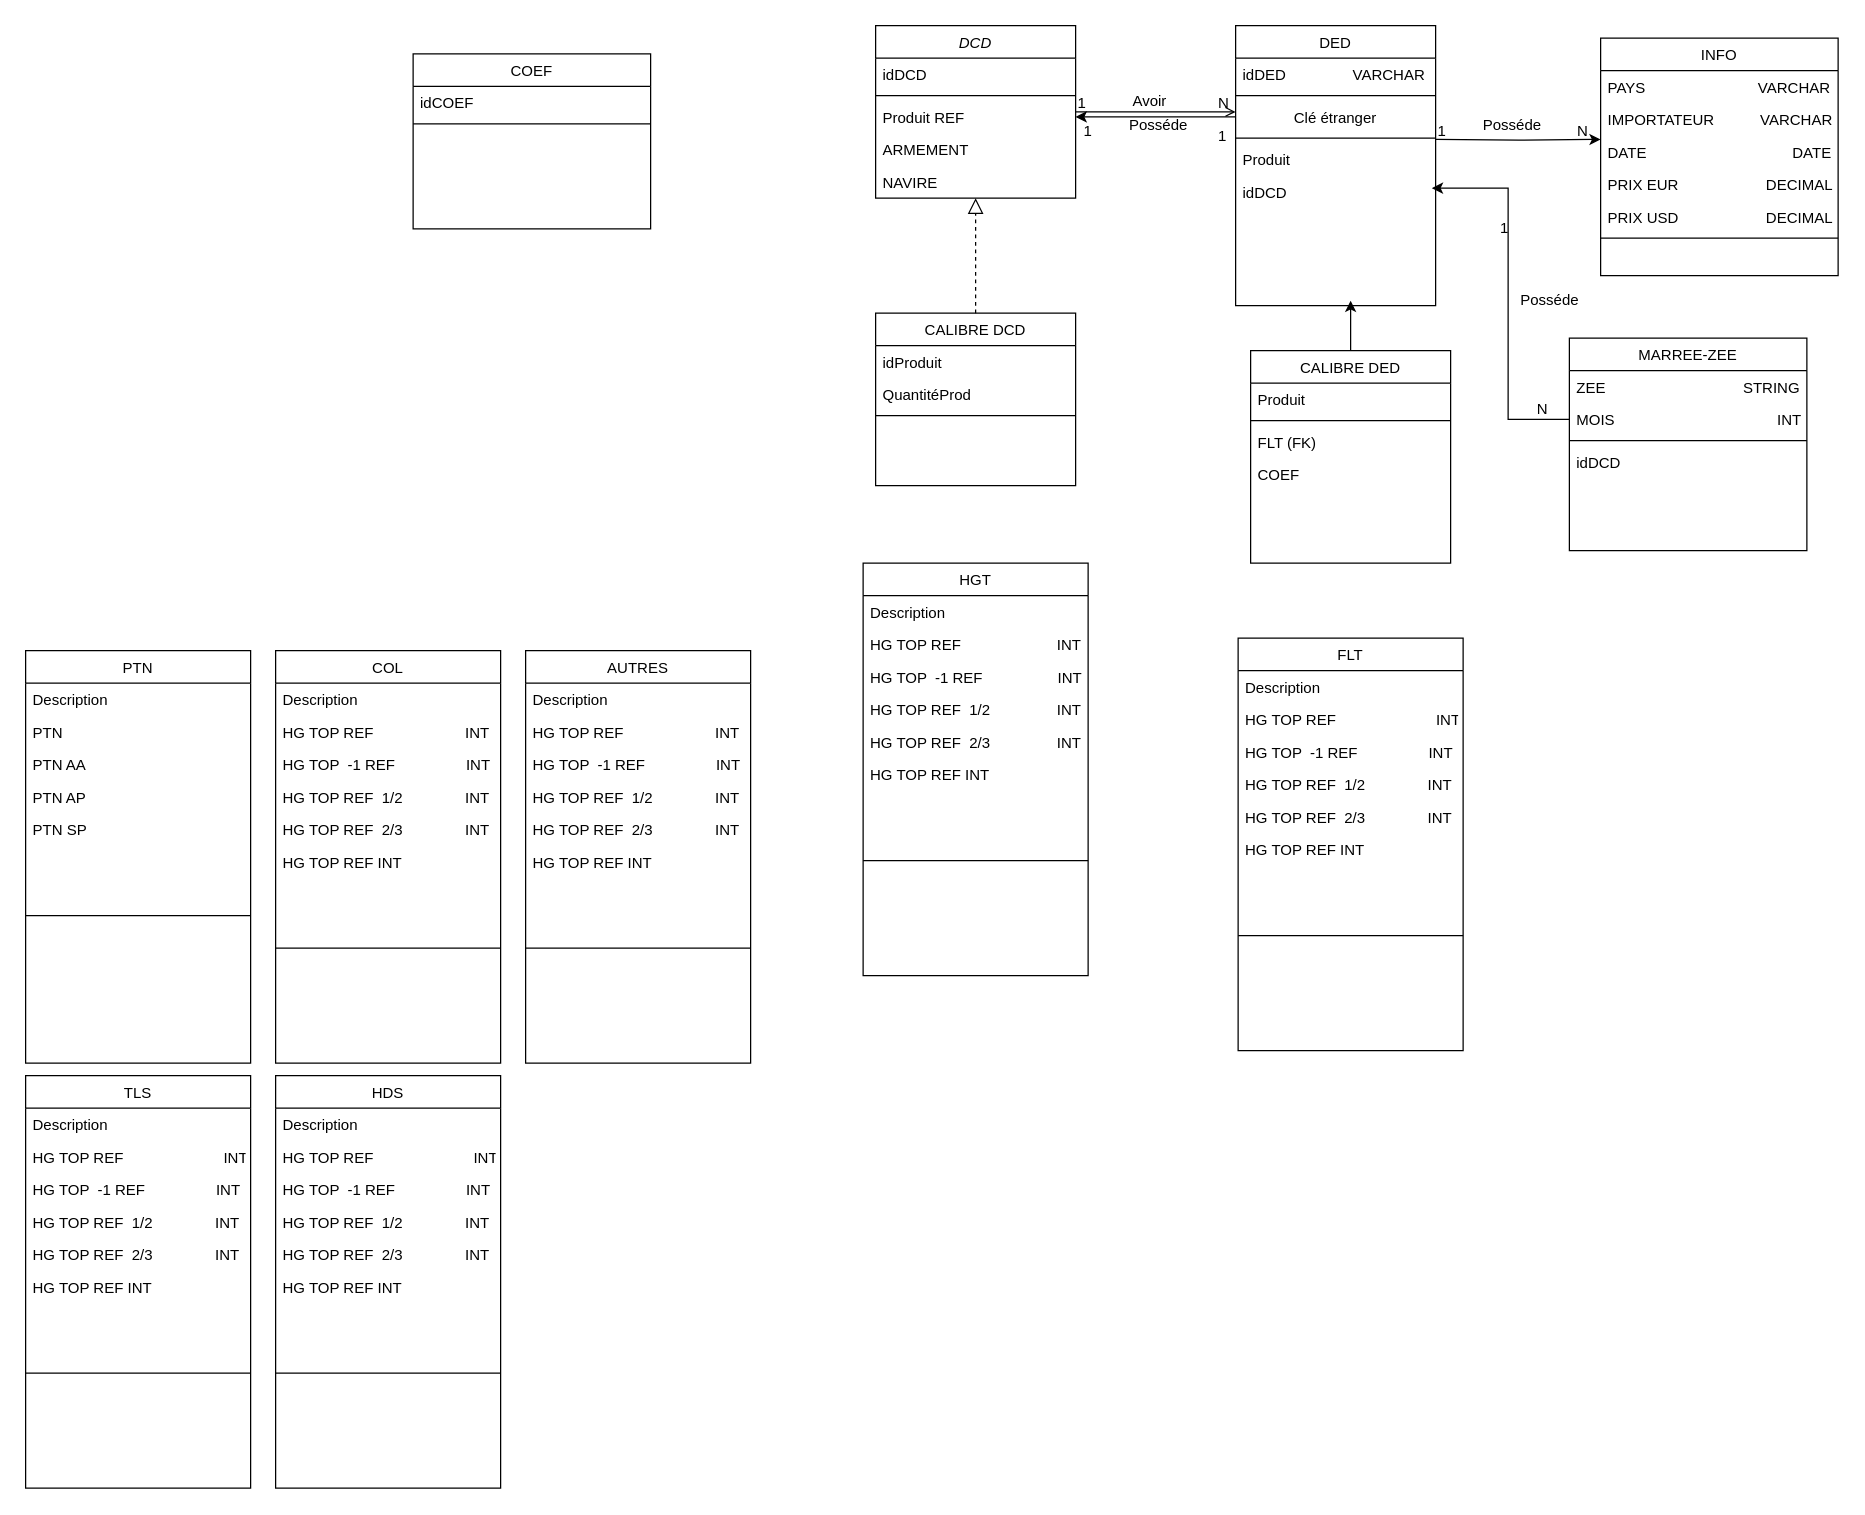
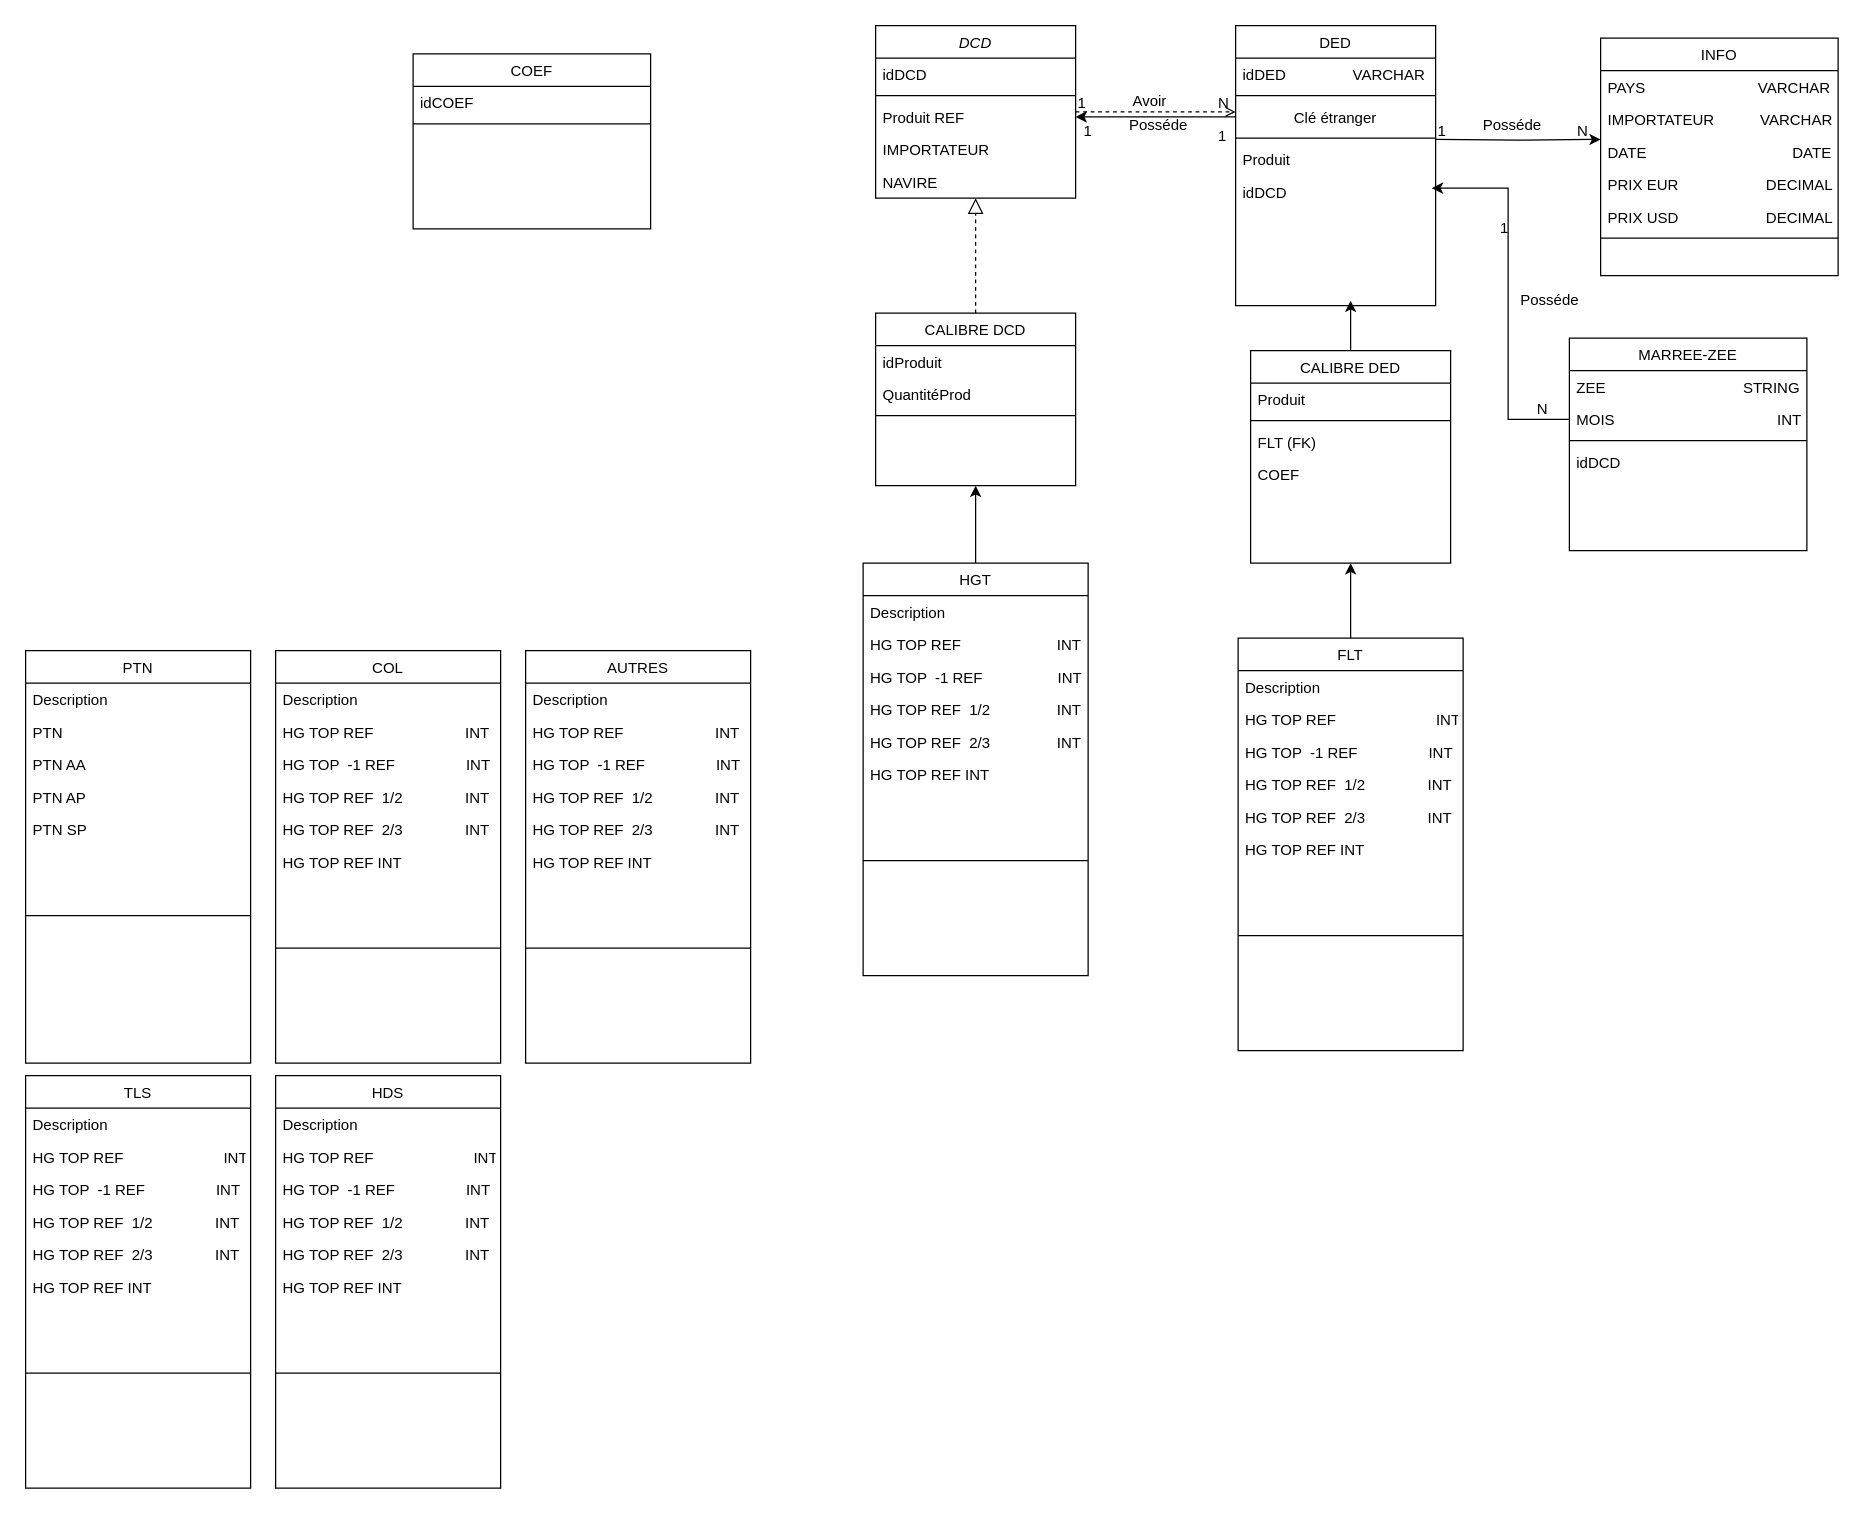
edge "DCD" -> "DED": style solid -> dashed
node "ARMEMENT": label "ARMEMENT" -> "IMPORTATEUR"
edge "HGT" -> "CALIBRE DCD": added
edge "FLT" -> "CALIBRE DED": added
